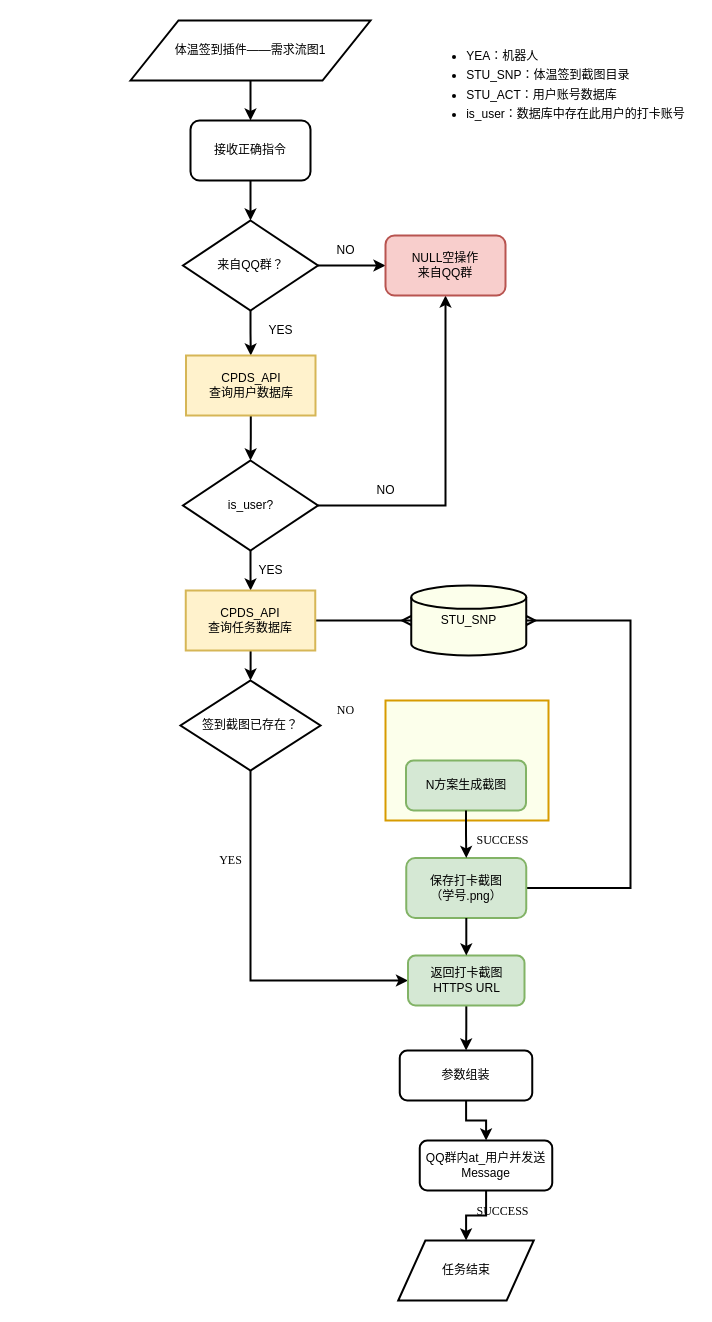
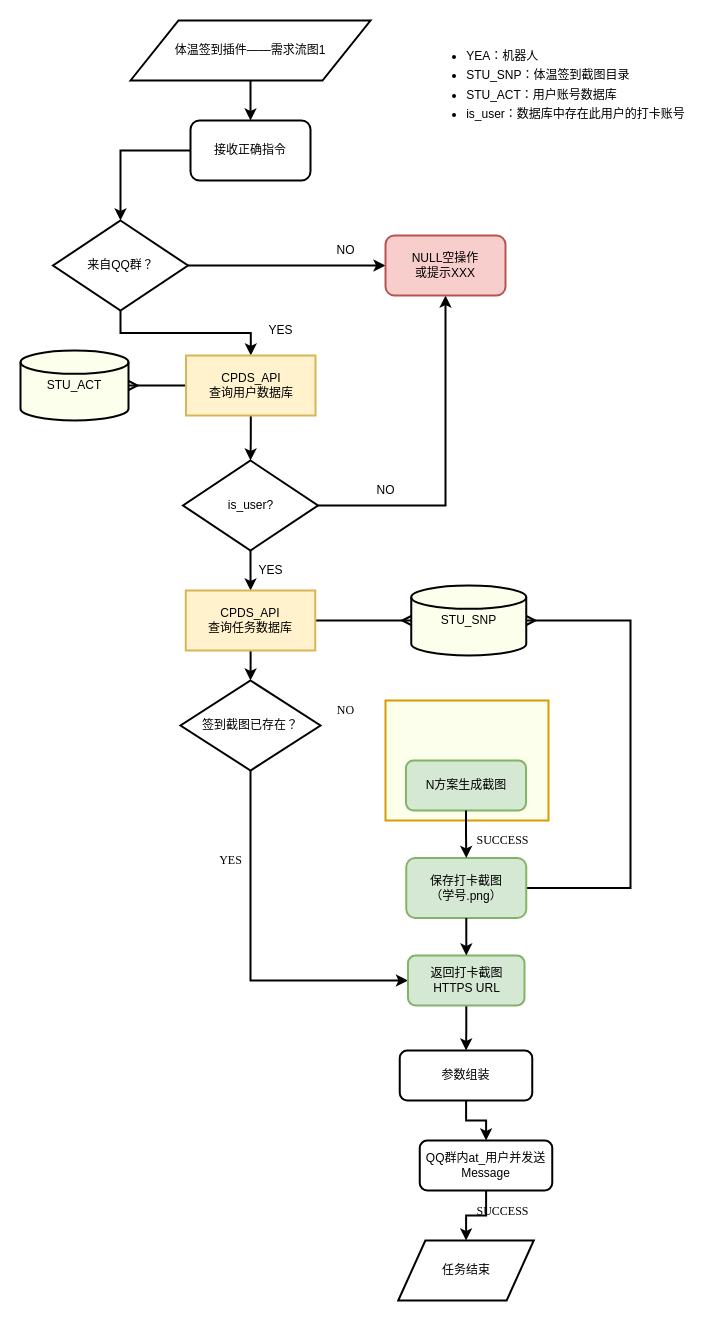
node "来自QQ群？": moved (251, 266) -> (121, 266)
node "NULL空操作 来自QQ群": label "NULL空操作 来自QQ群" -> "NULL空操作 或提示XXX"
node "STU_ACT": added
edge "CPDS_API 查询用户数据库" -> "STU_ACT": added
